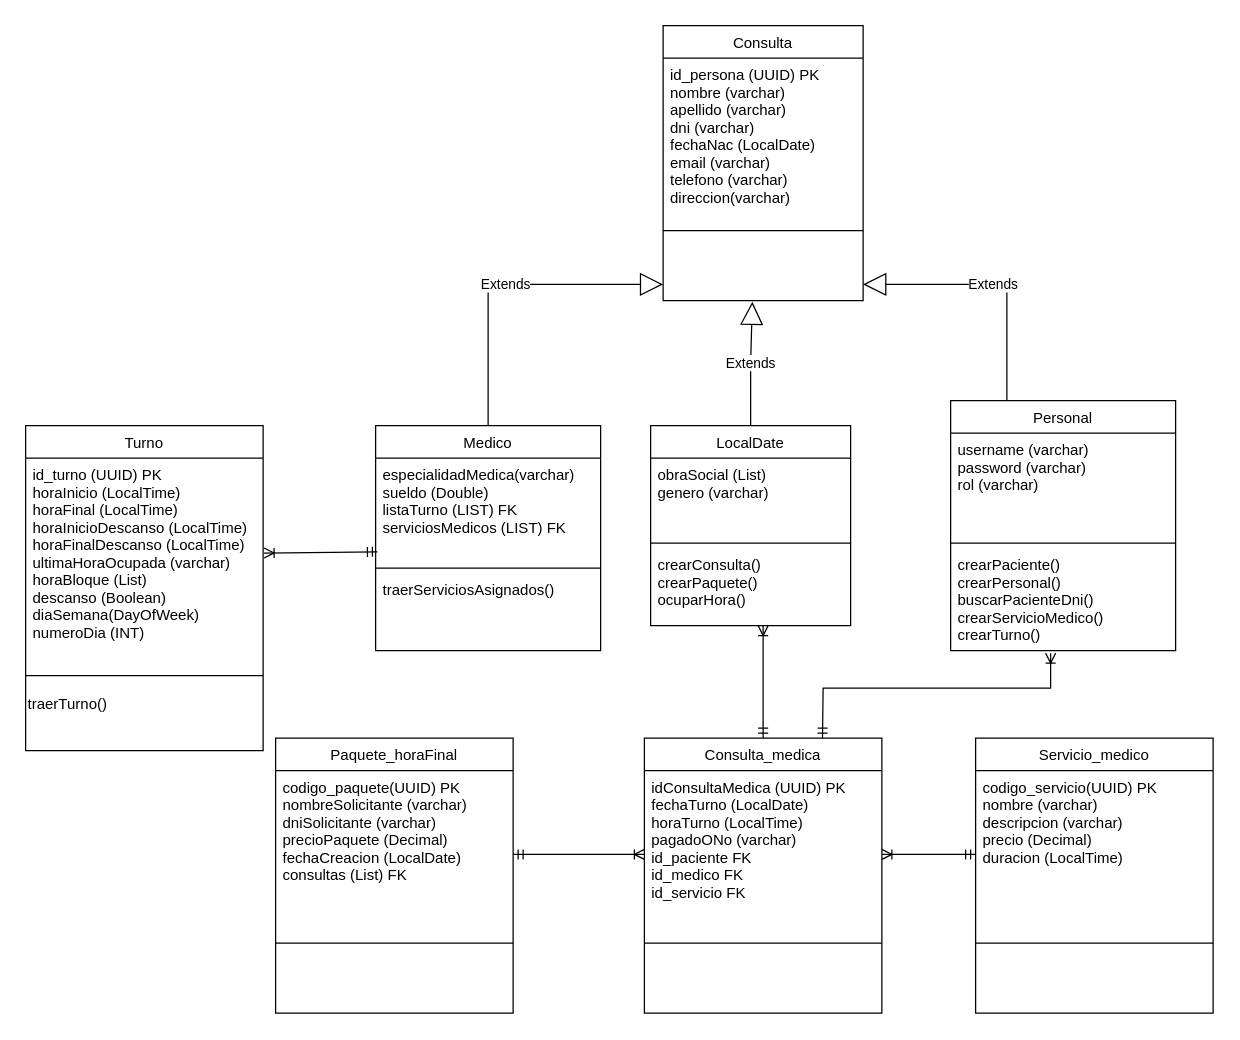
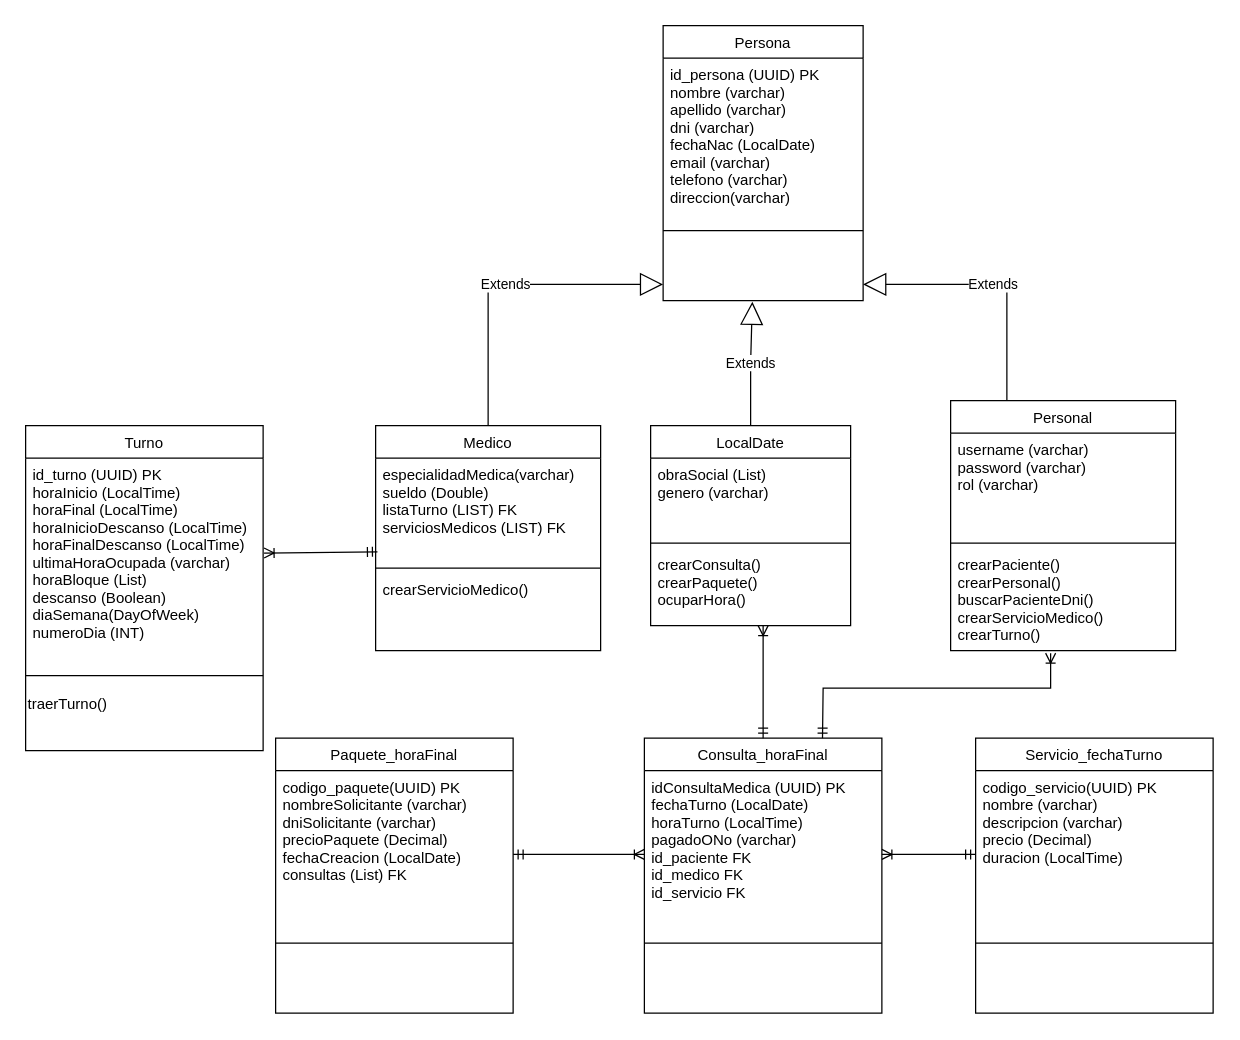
node "Consulta": label "Consulta" -> "Persona"
node "traerServiciosAsignados()": label "traerServiciosAsignados()" -> "crearServicioMedico()"
node "Consulta_medica": label "Consulta_medica" -> "Consulta_horaFinal"
node "Servicio_medico": label "Servicio_medico" -> "Servicio_fechaTurno"
